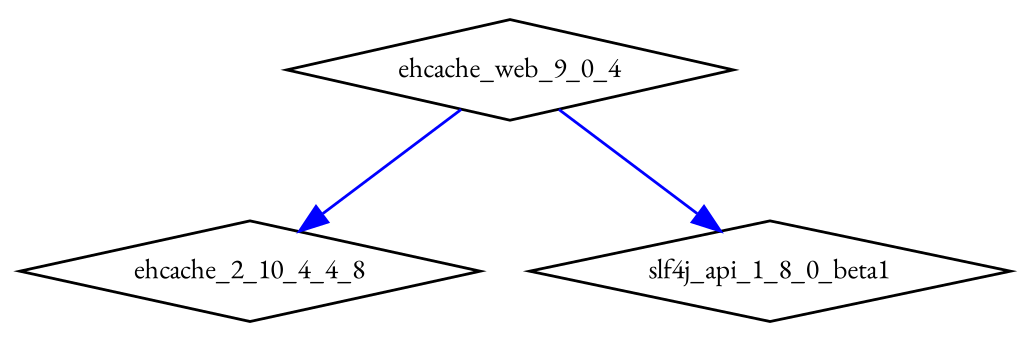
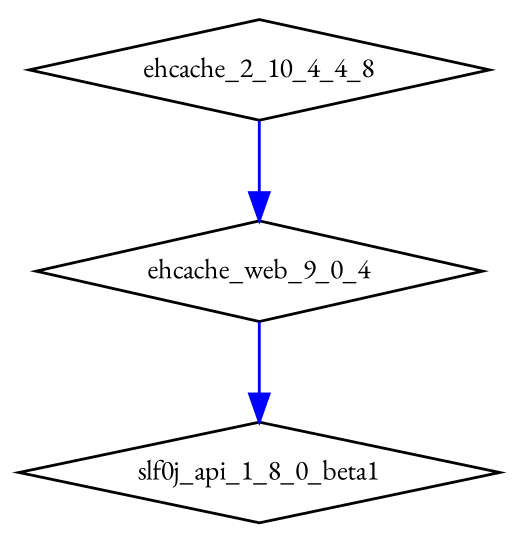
edge "ehcache_web_9_0_4" -> "ehcache_2_10_4_4_8": reversed
node "slf4j_api_1_8_0_beta1": label "slf4j_api_1_8_0_beta1" -> "slf0j_api_1_8_0_beta1"
